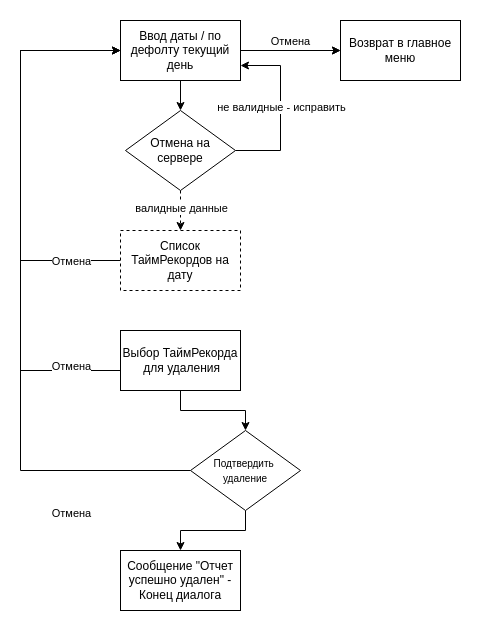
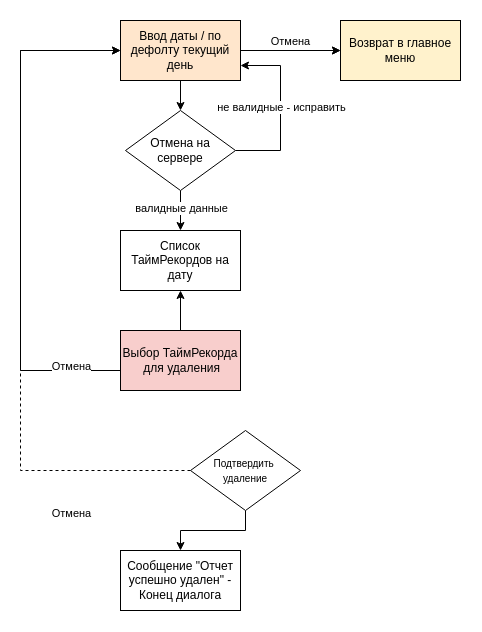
node "Ввод даты / по дефолту текущий день": fillcolor #ffffff -> #ffe6cc
node "Возврат в главное меню": fillcolor #ffffff -> #fff2cc
edge "Отмена на сервере" -> "Список ТаймРекордов на дату": style dashed -> solid
edge "Список ТаймРекордов на дату" -> "Ввод даты / по дефолту текущий день": removed, label "Отмена"
node "Список ТаймРекордов на дату": style dashed -> solid
node "Выбор ТаймРекорда для удаления": fillcolor #ffffff -> #f8cecc
edge "Выбор ТаймРекорда для удаления" -> "Подтвердить удаление": now "Выбор ТаймРекорда для удаления" -> "Список ТаймРекордов на дату"
edge "Подтвердить удаление" -> "Ввод даты / по дефолту текущий день": style solid -> dashed
